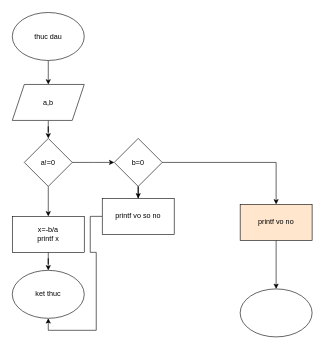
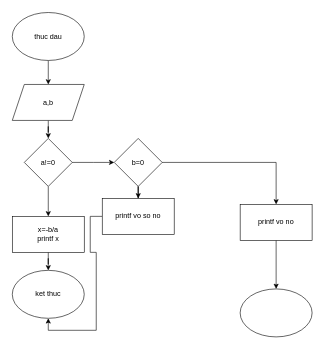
node "printf vo no": fillcolor #ffe6cc -> #ffffff
